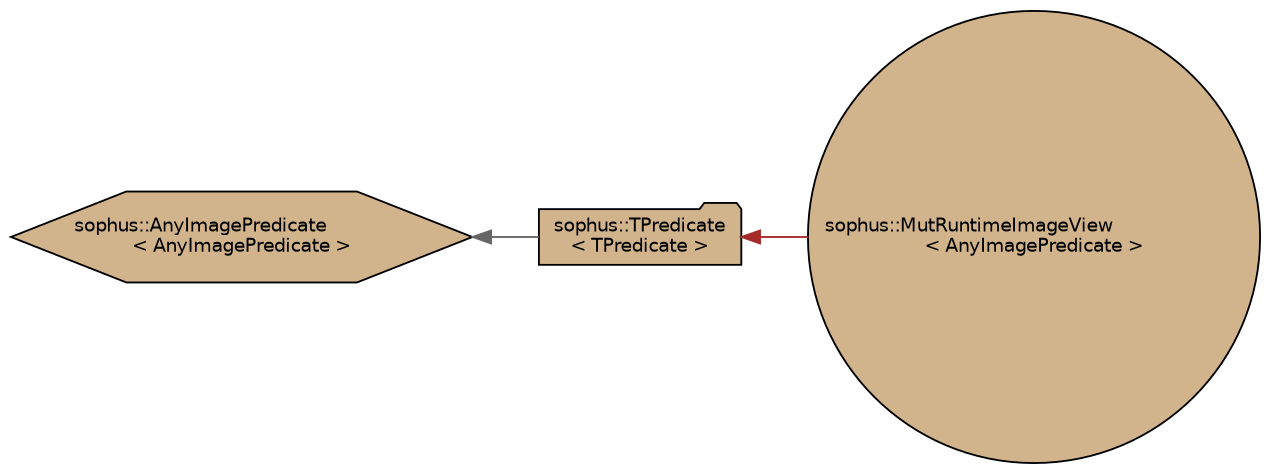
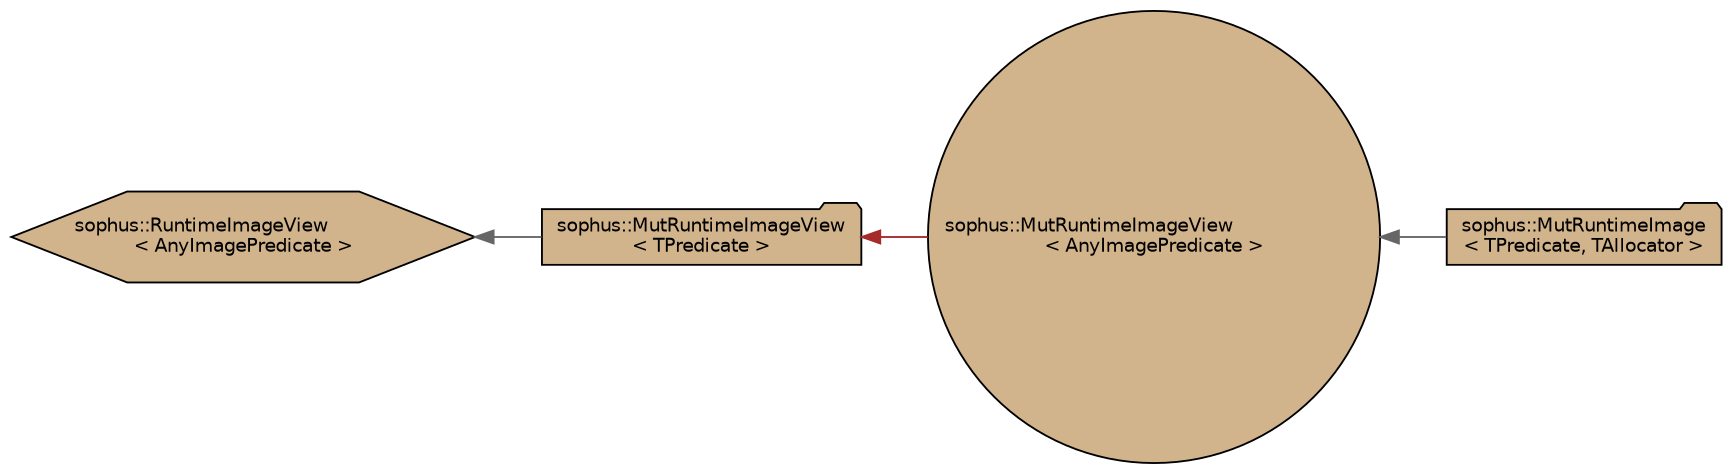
node "sophus::AnyImagePredicate < AnyImagePredicate >": label "sophus::AnyImagePredicate < AnyImagePredicate >" -> "sophus::RuntimeImageView < AnyImagePredicate >"
node "sophus::TPredicate < TPredicate >": label "sophus::TPredicate < TPredicate >" -> "sophus::MutRuntimeImageView < TPredicate >"
node "sophus::MutRuntimeImage < TPredicate, TAllocator >": added
